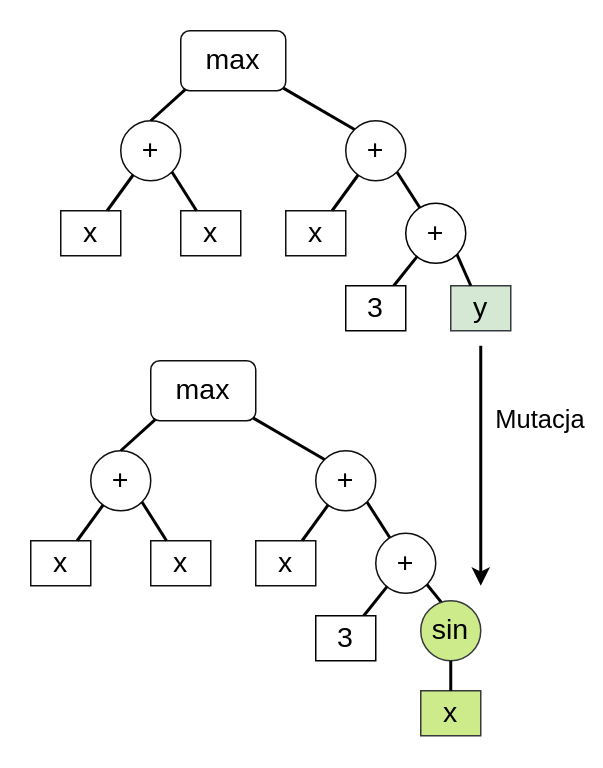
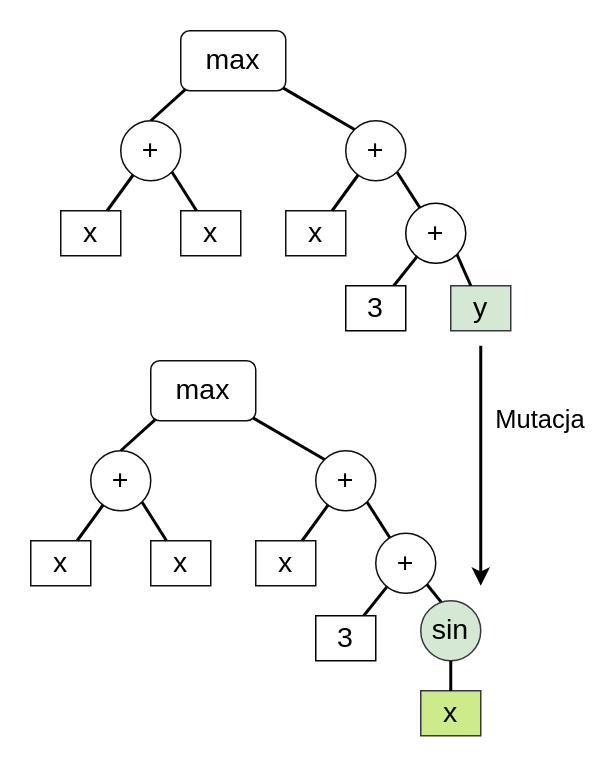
node "sin": fillcolor #cdeb8b -> #d5e8d4
